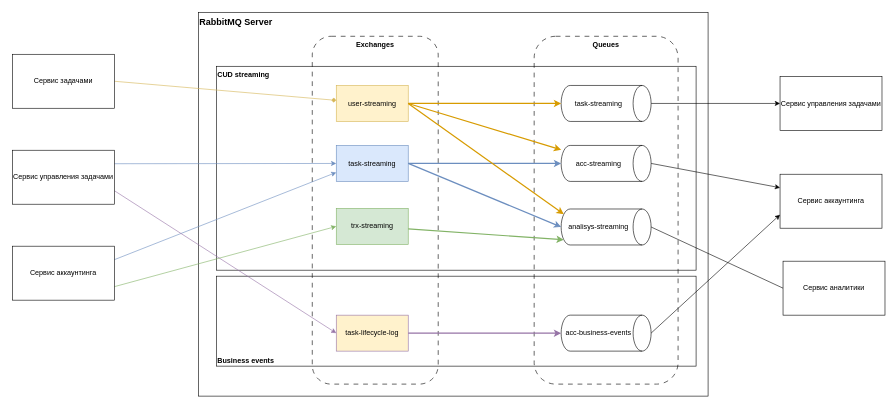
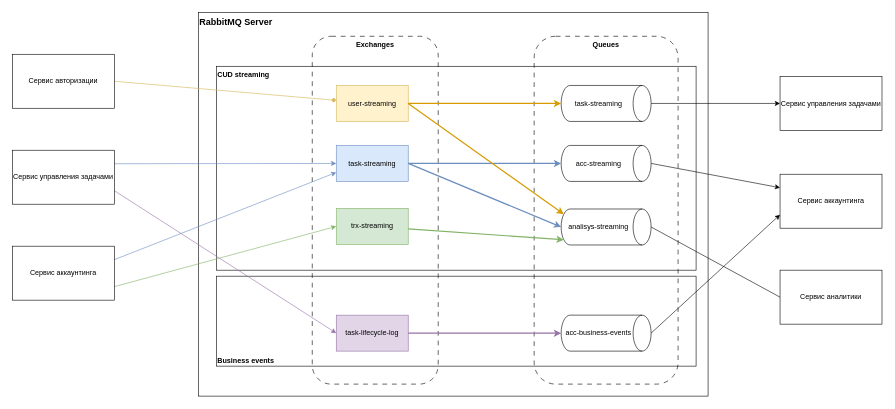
node "Сервис задачами": label "Сервис задачами" -> "Сервис авторизации"
edge "user-streaming" -> "acc-streaming": removed
node "Сервис аналитики": moved (834, 288) -> (831, 297)
node "task-lifecycle-log": fillcolor #fff2cc -> #e1d5e7
